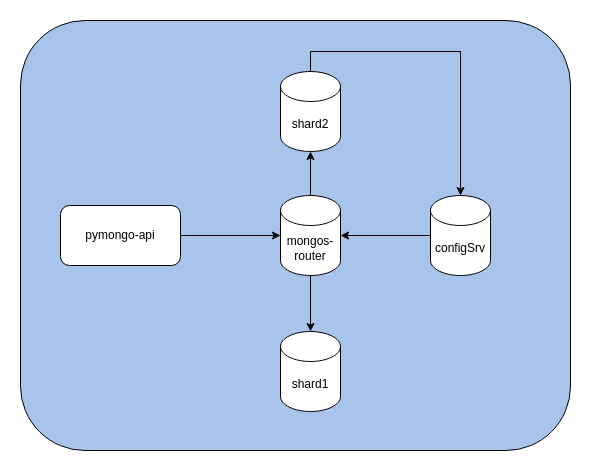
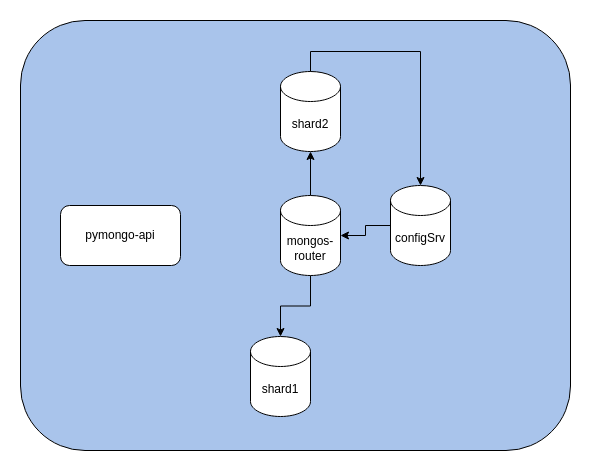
edge "pymongo-api" -> "mongos-router": removed
node "configSrv": moved (461, 236) -> (421, 226)
node "shard1": moved (311, 372) -> (281, 377)
